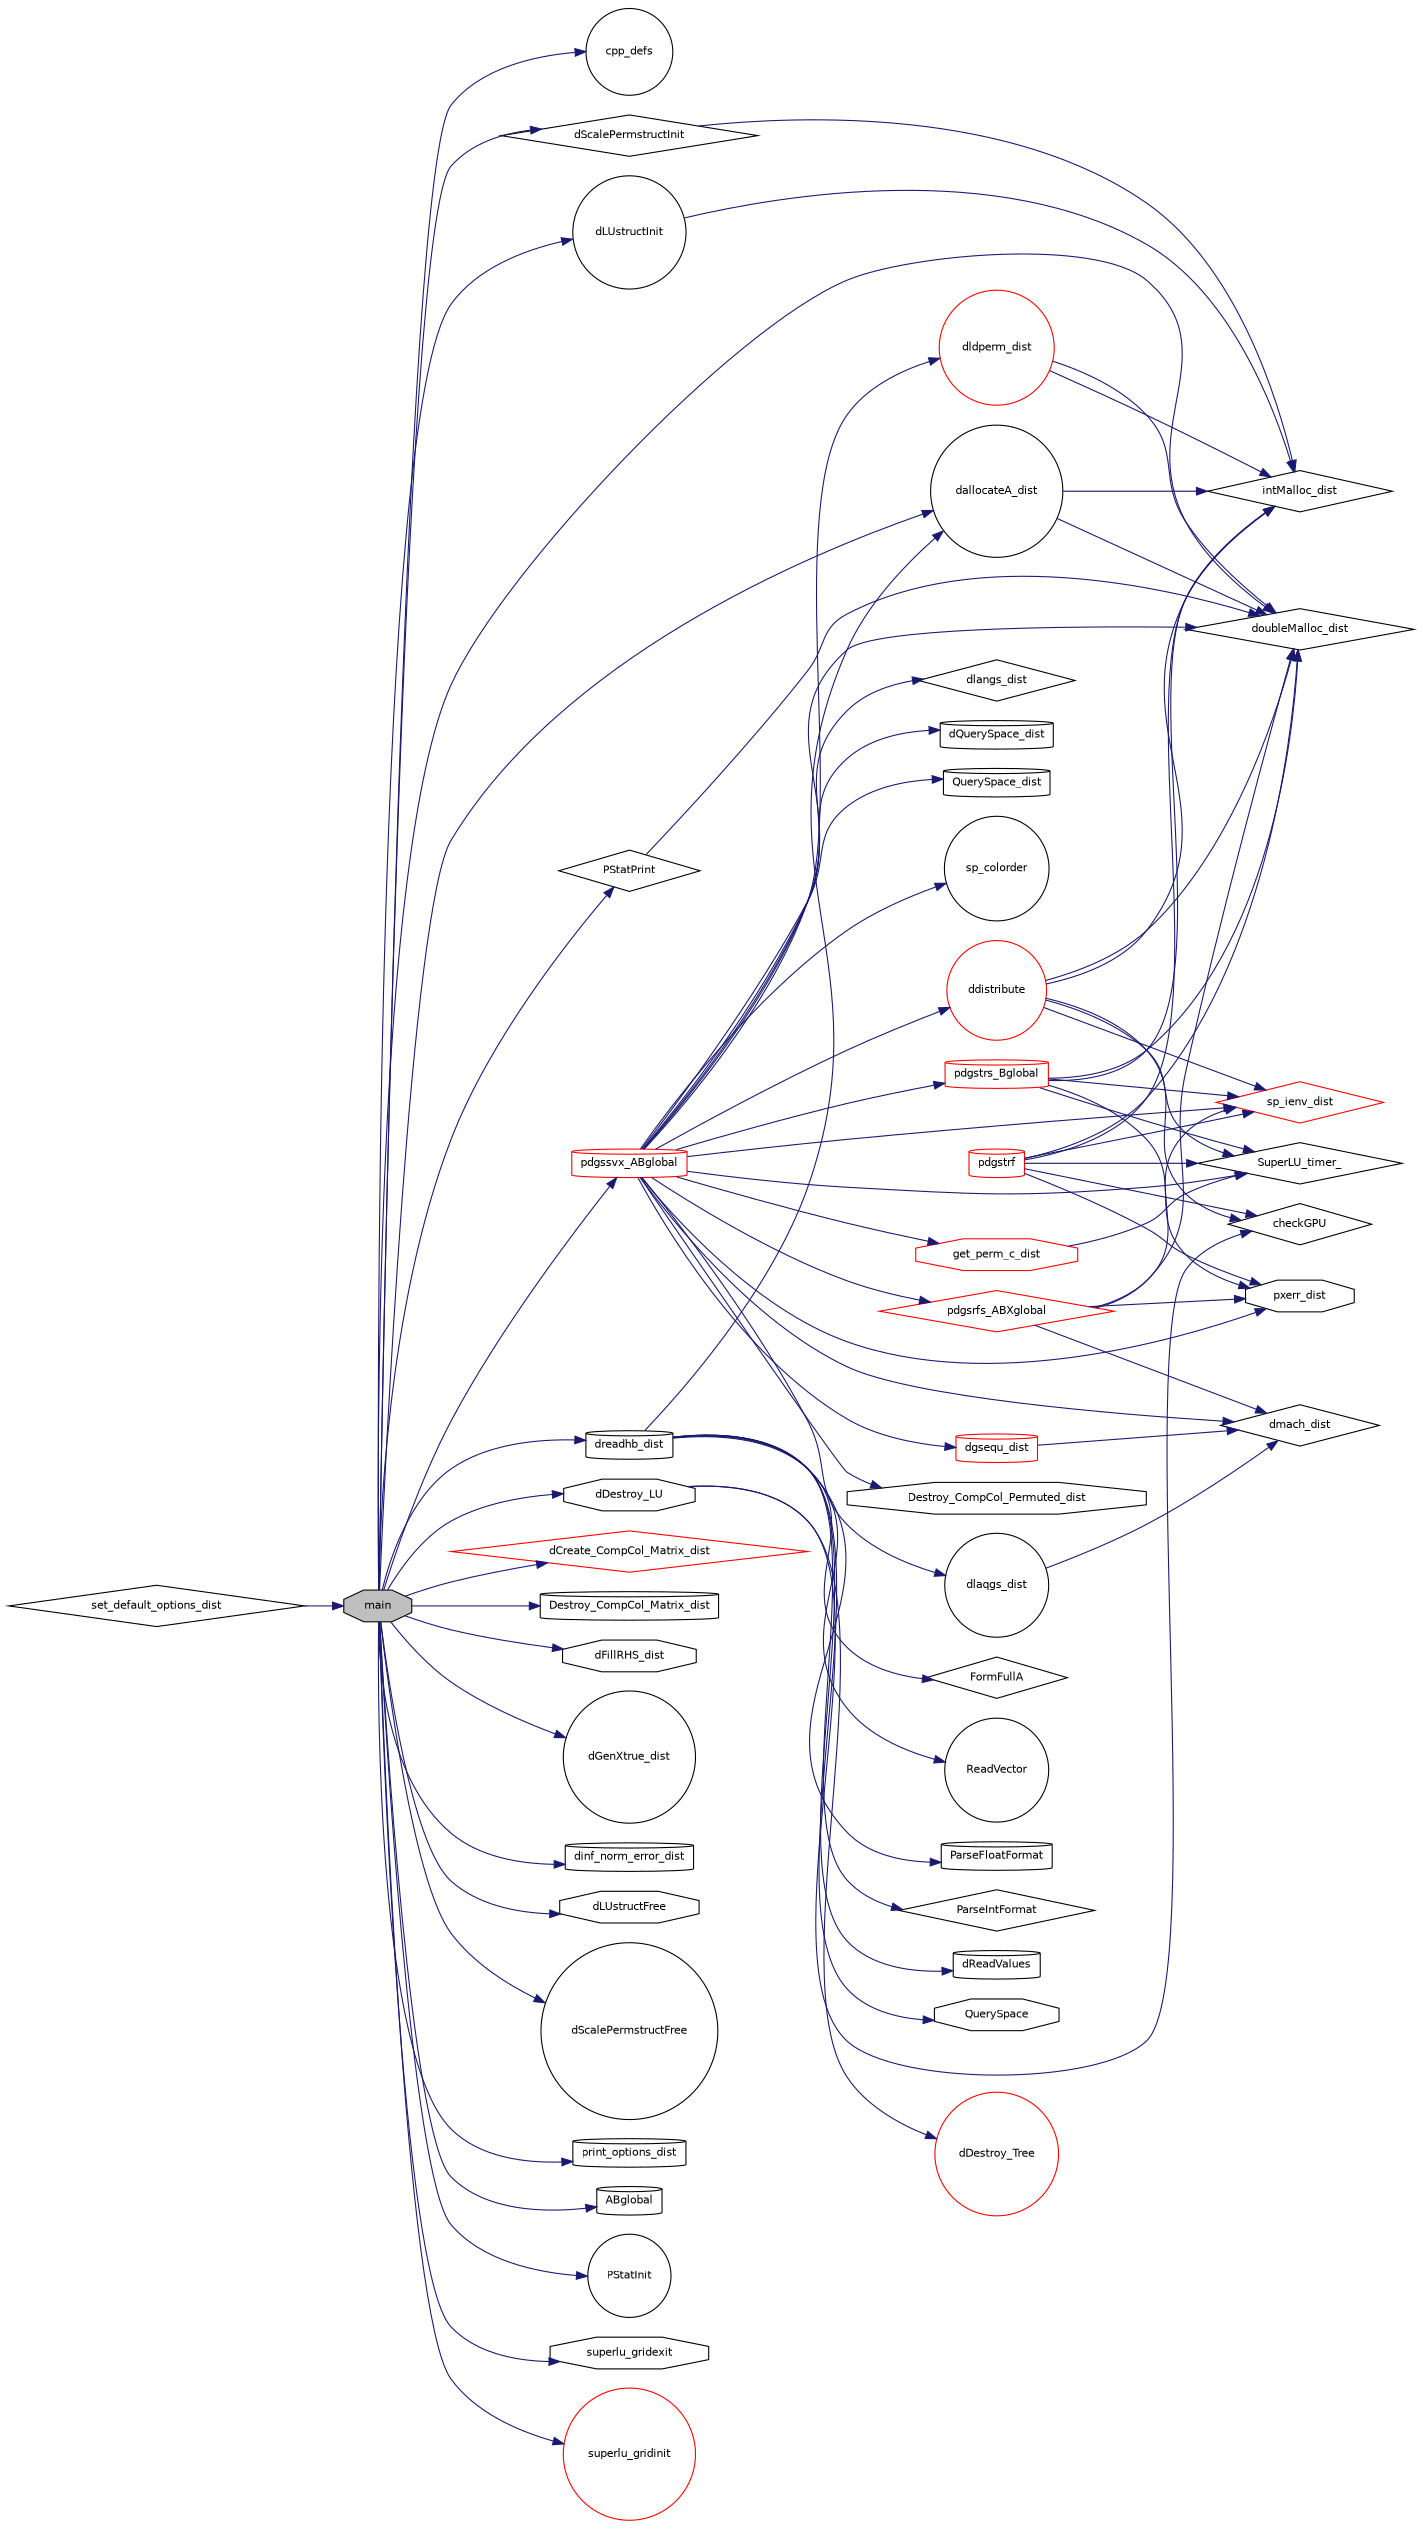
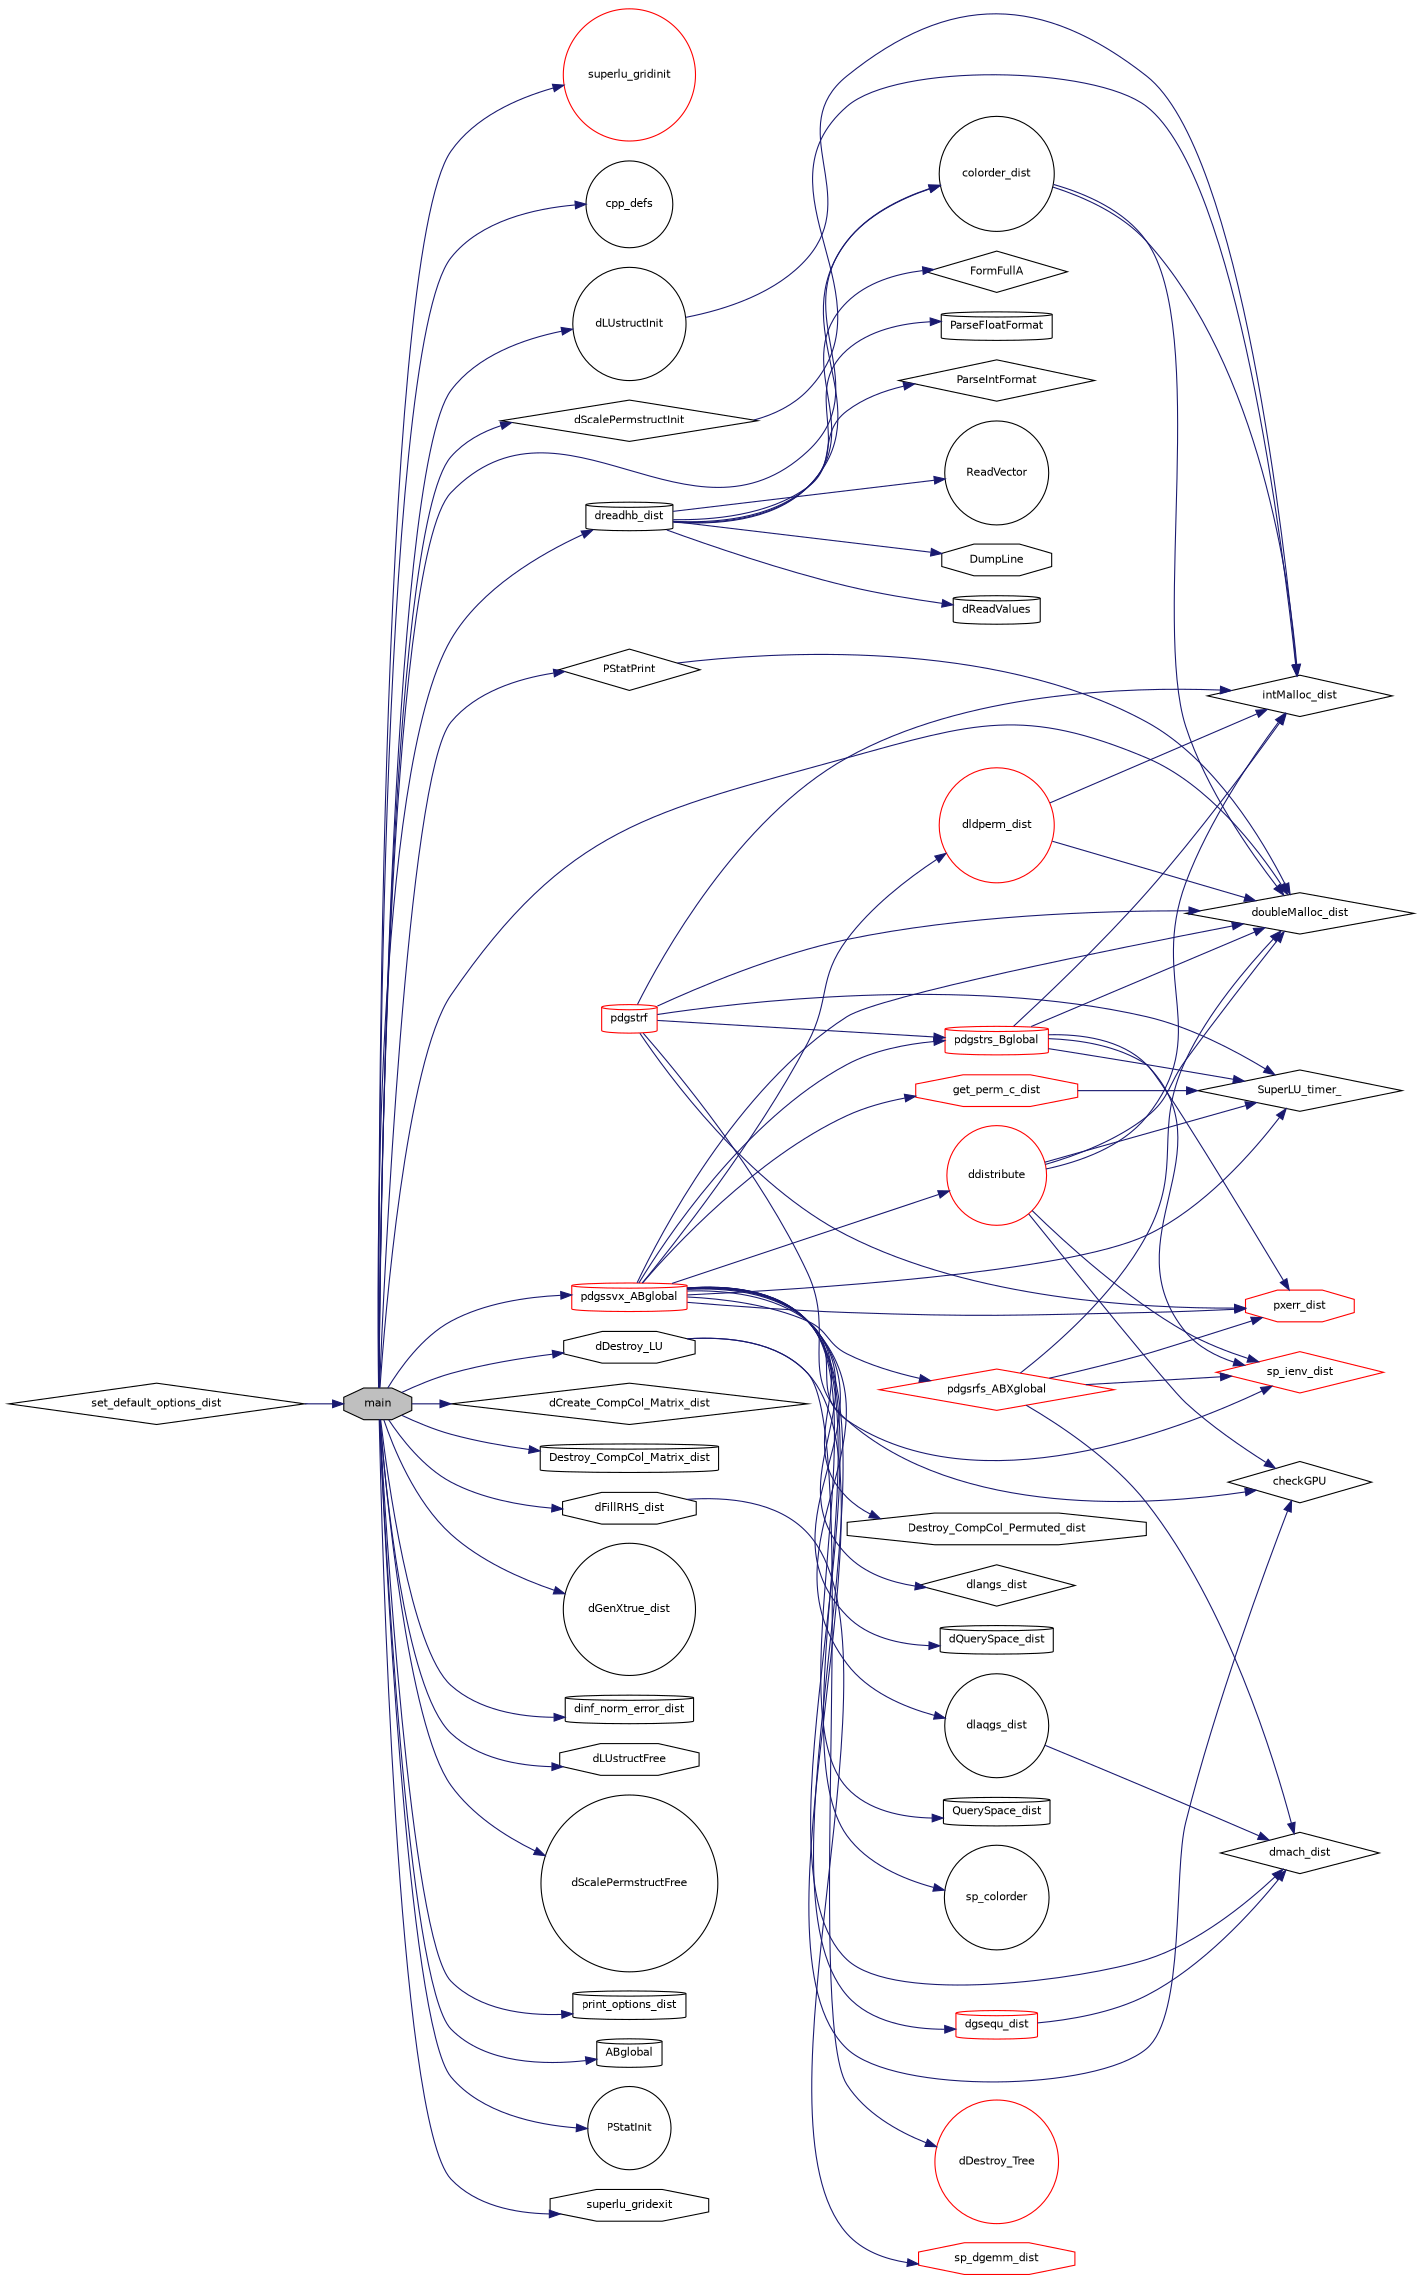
node "dallocateA_dist": label "dallocateA_dist" -> "colorder_dist"
edge "pdgstrf" -> "sp_ienv_dist": now "pdgstrf" -> "pdgstrs_Bglobal"
node "pxerr_dist": color black -> red
node "dCreate_CompCol_Matrix_dist": color red -> black
node "QuerySpace": label "QuerySpace" -> "DumpLine"
node "sp_dgemm_dist": added
